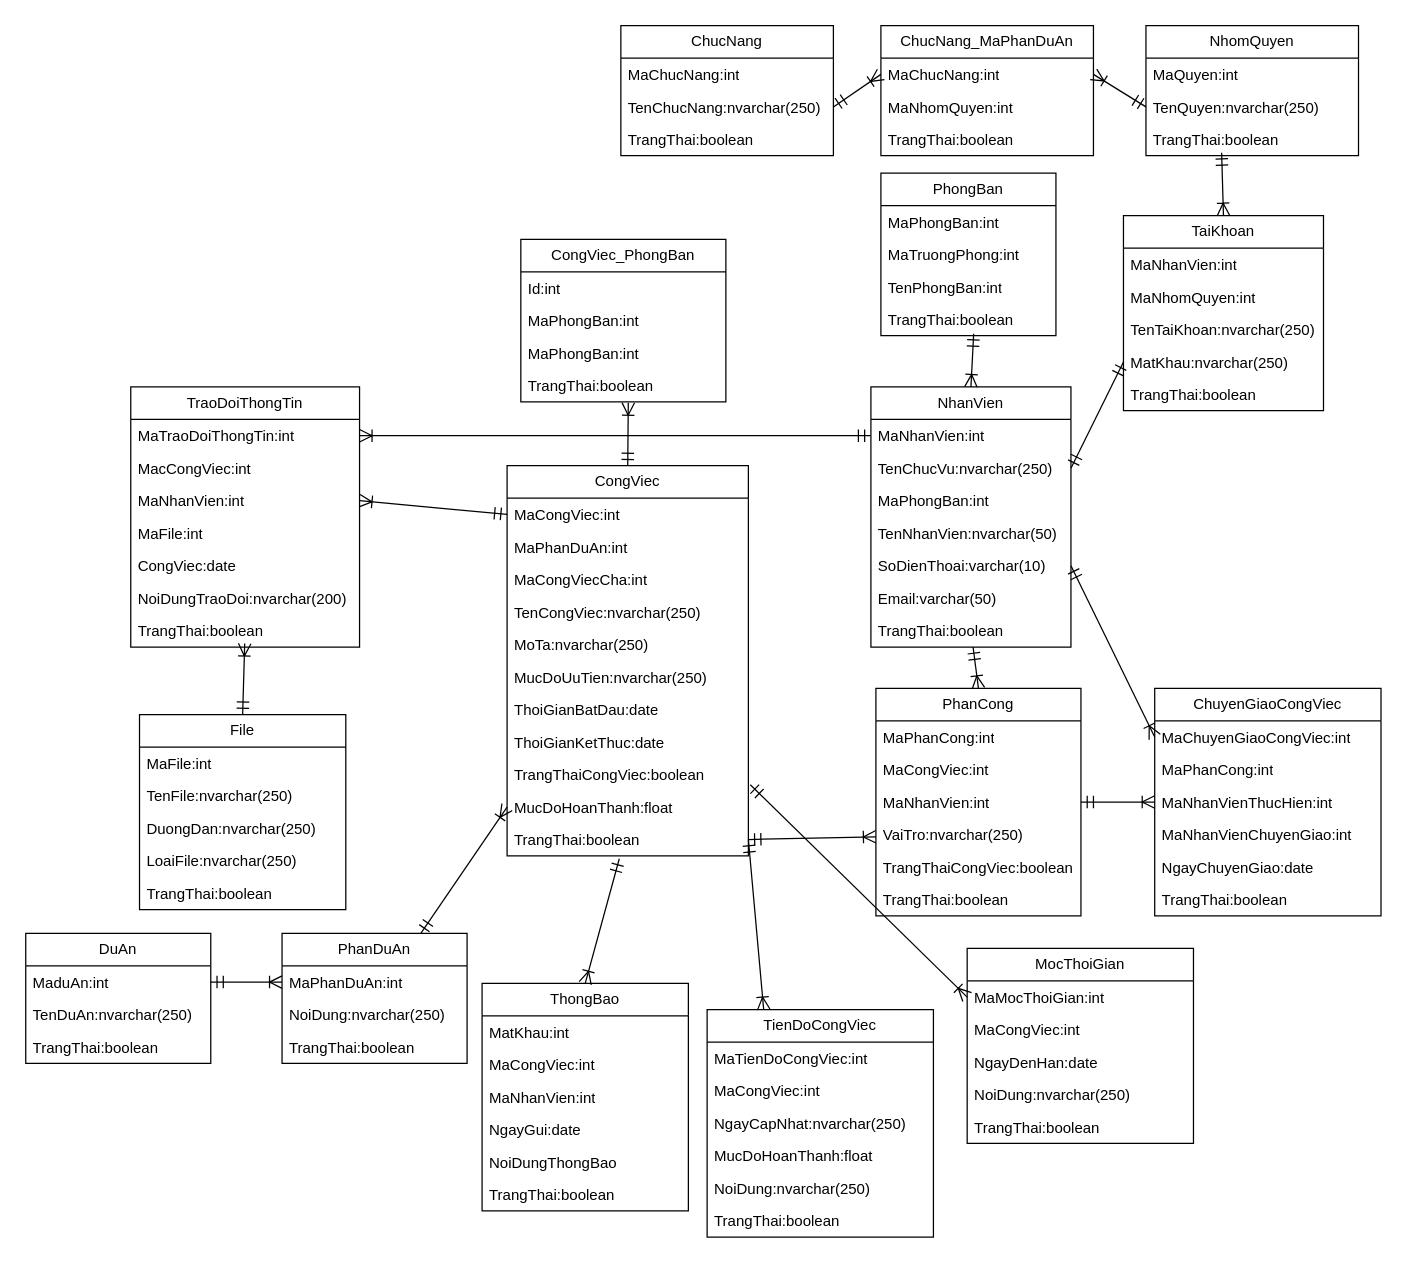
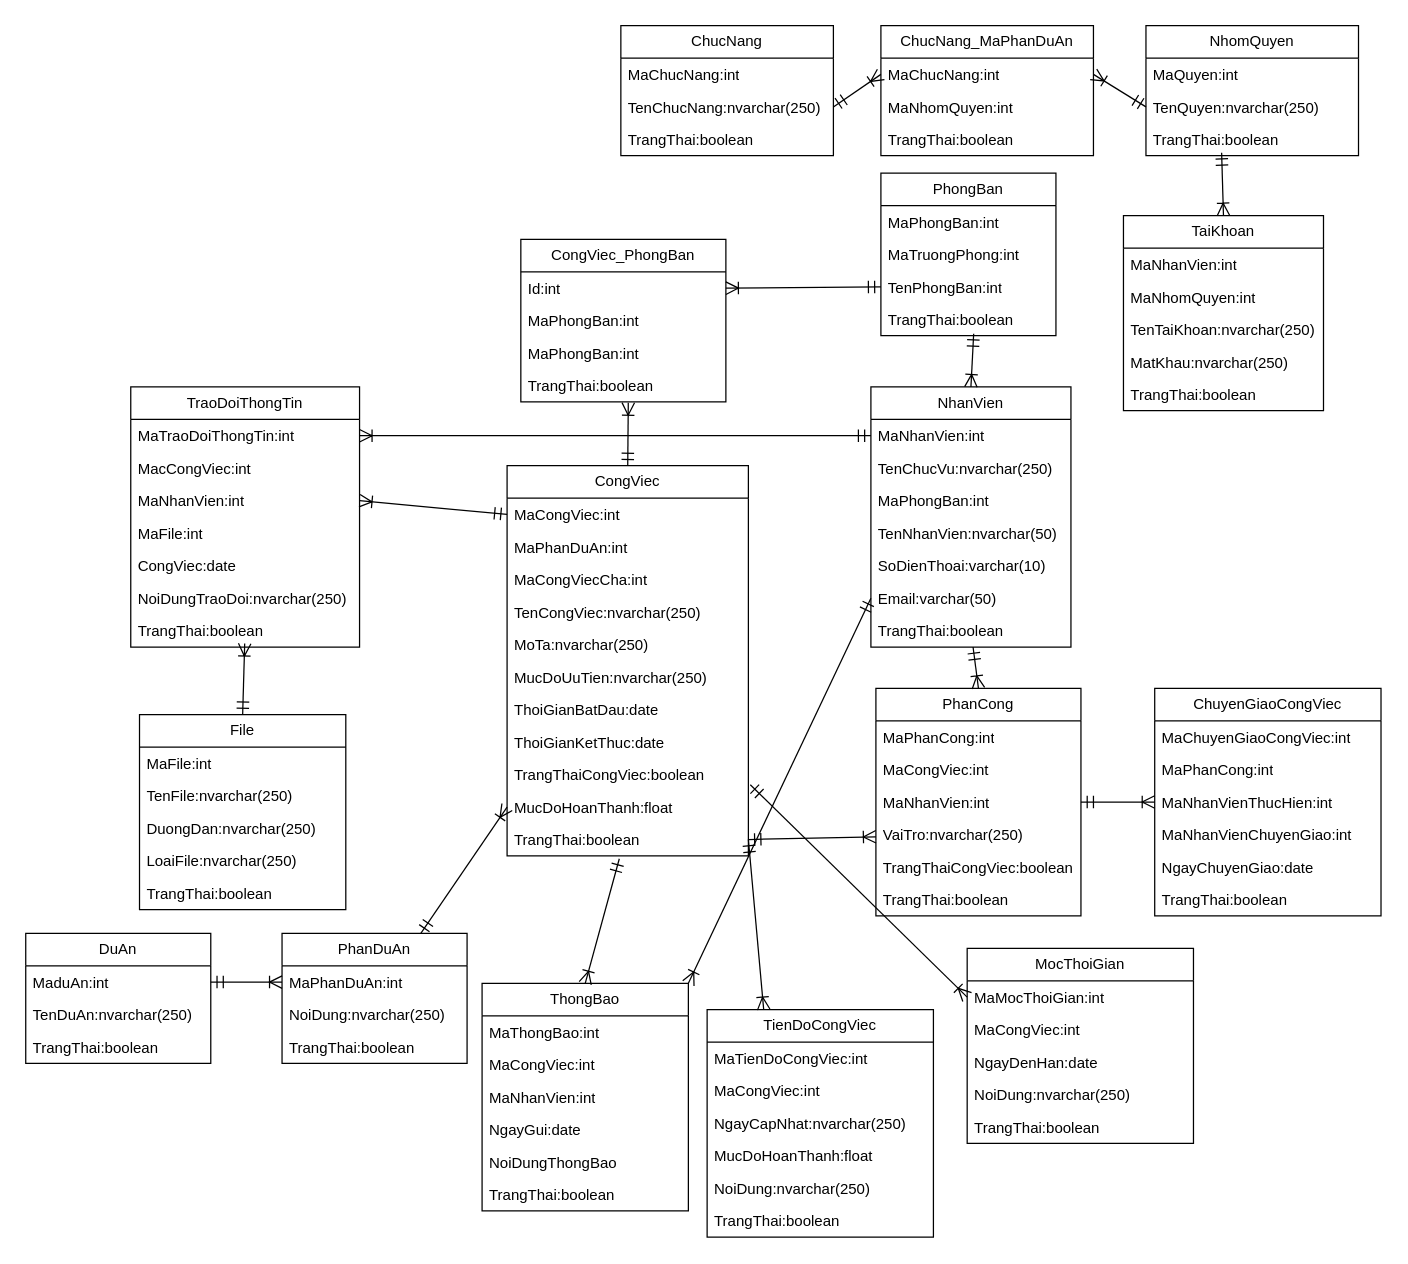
edge "TenPhongBan:int" -- "Id:int": added
edge "MatKhau:nvarchar(250)" -- "TenChucVu:nvarchar(250)": removed
node "NoiDungTraoDoi:nvarchar(200)": label "NoiDungTraoDoi:nvarchar(200)" -> "NoiDungTraoDoi:nvarchar(250)"
edge "SoDienThoai:varchar(10)" -- "MaChuyenGiaoCongViec:int": removed
edge "Email:varchar(50)" -- "ThongBao": added
node "MatKhau:int": label "MatKhau:int" -> "MaThongBao:int"
